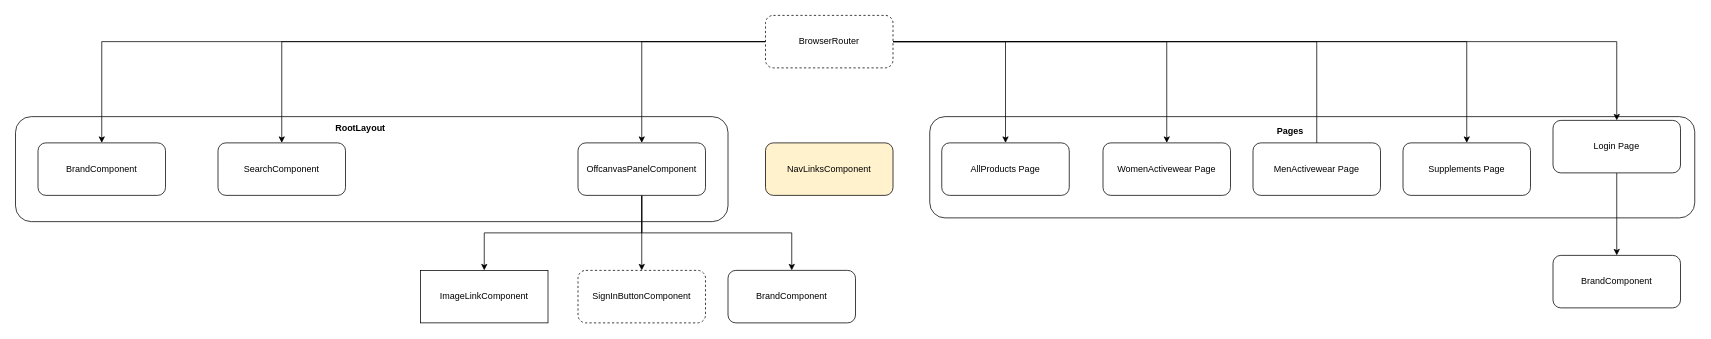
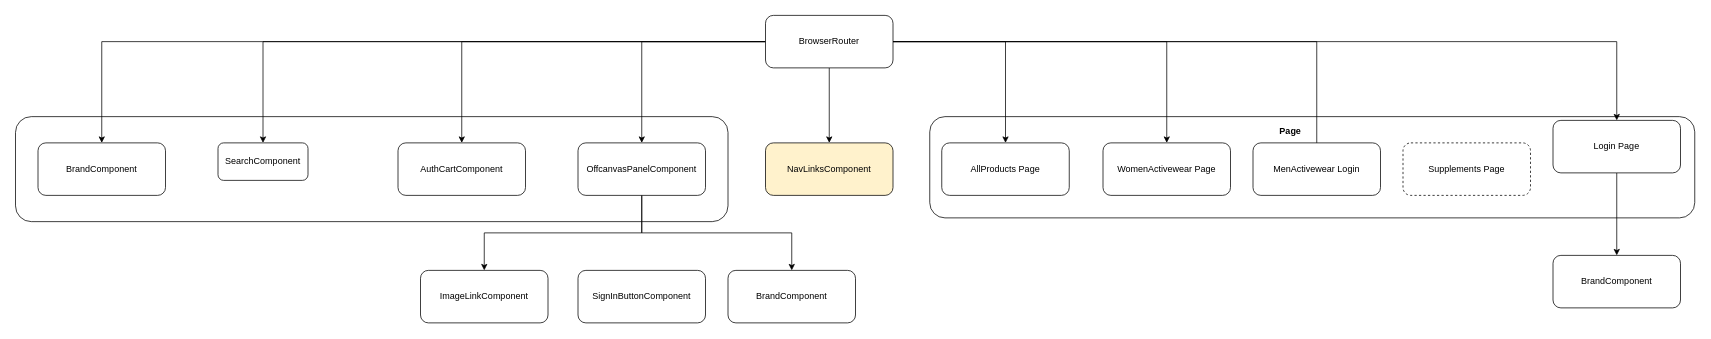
node "BrowserRouter": style dashed -> solid
edge "BrowserRouter" -> "AuthCartComponent": added
edge "BrowserRouter" -> "Supplements Page": removed
edge "BrowserRouter" -> "NavLinksComponent": added
node "RootLayout": removed
node "Pages": label "Pages" -> "Page"
node "SearchComponent": size 128x53 -> 90x38
node "AuthCartComponent": added
node "MenActivewear Page": label "MenActivewear Page" -> "MenActivewear Login"
node "Supplements Page": style solid -> dashed
edge "OffcanvasPanelComponent" -> "SignInButtonComponent": removed
node "ImageLinkComponent": shape rectangle -> rounded rectangle
node "SignInButtonComponent": style dashed -> solid
